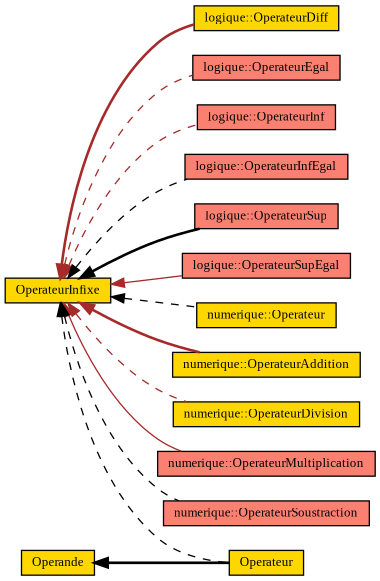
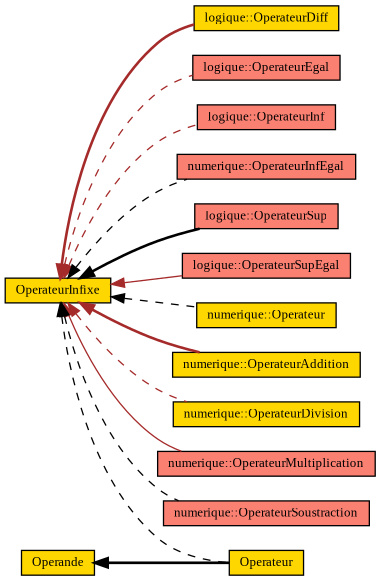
node "logique::OperateurInfEgal": label "logique::OperateurInfEgal" -> "numerique::OperateurInfEgal"
